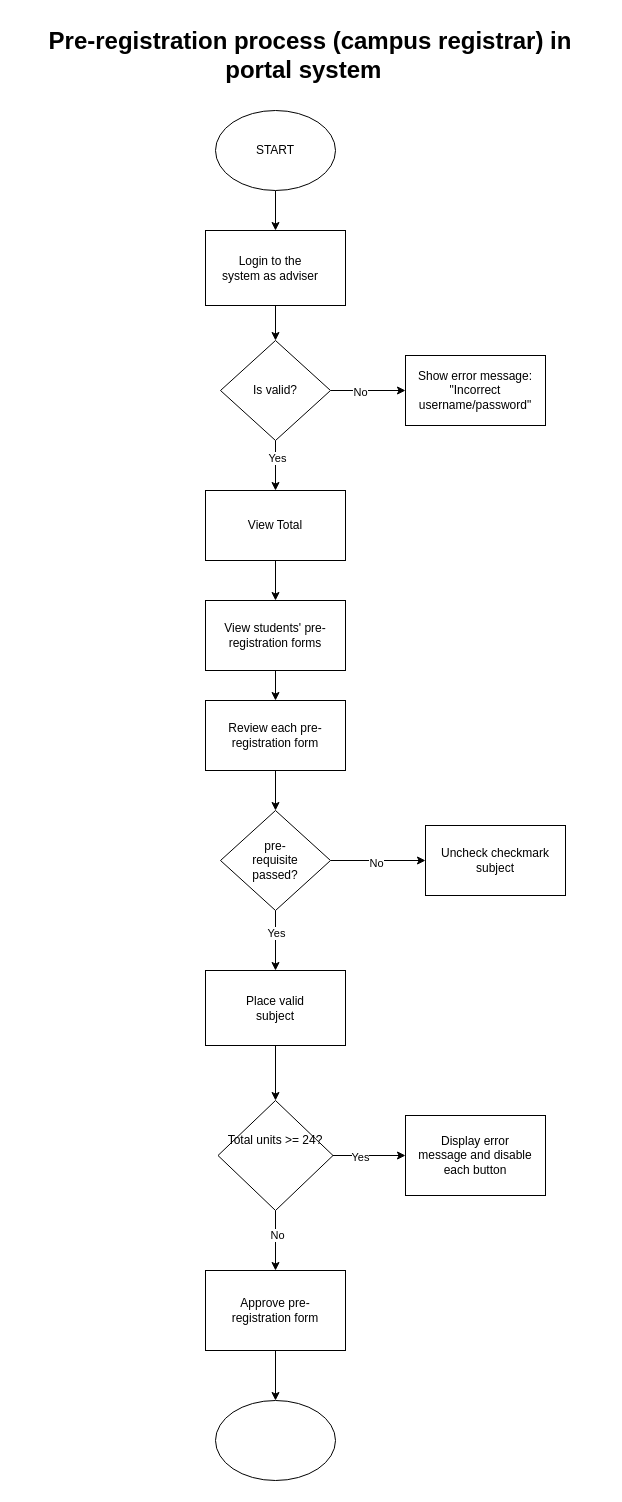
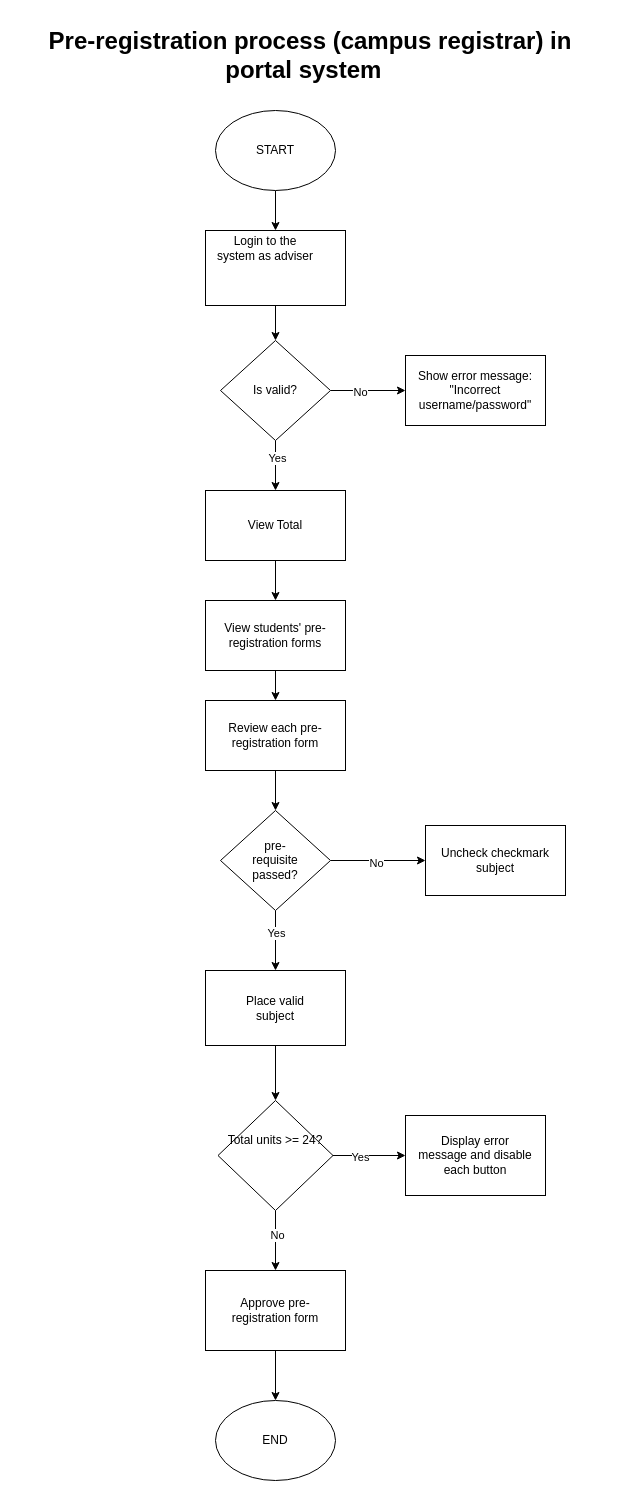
node "Login to the system as adviser": moved (271, 268) -> (266, 248)
node "END": added
